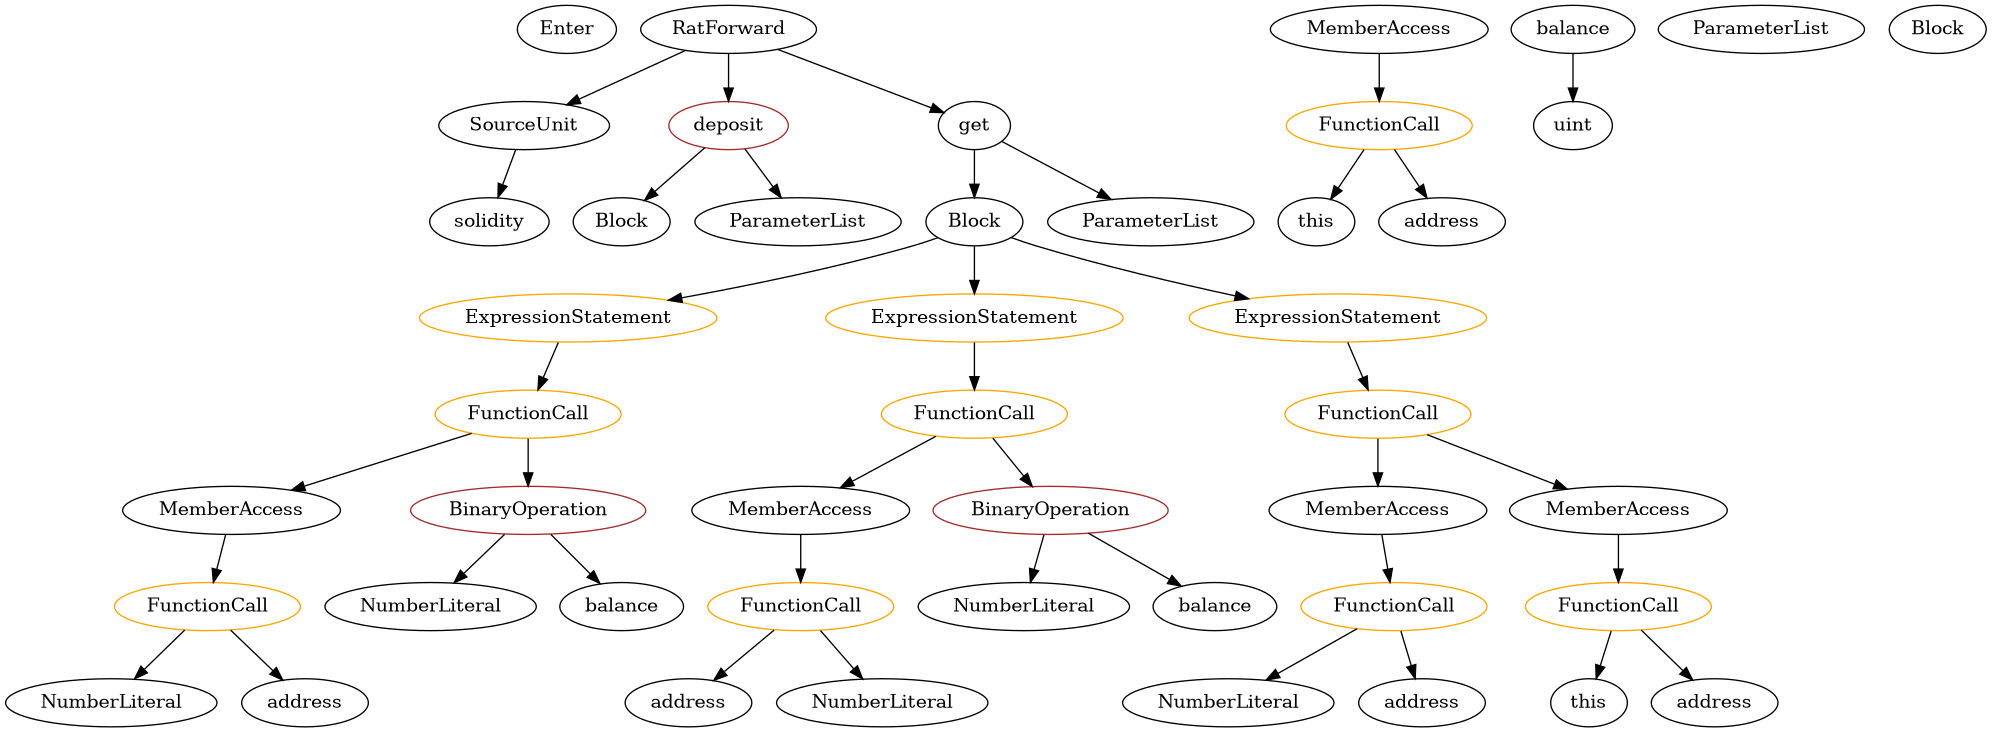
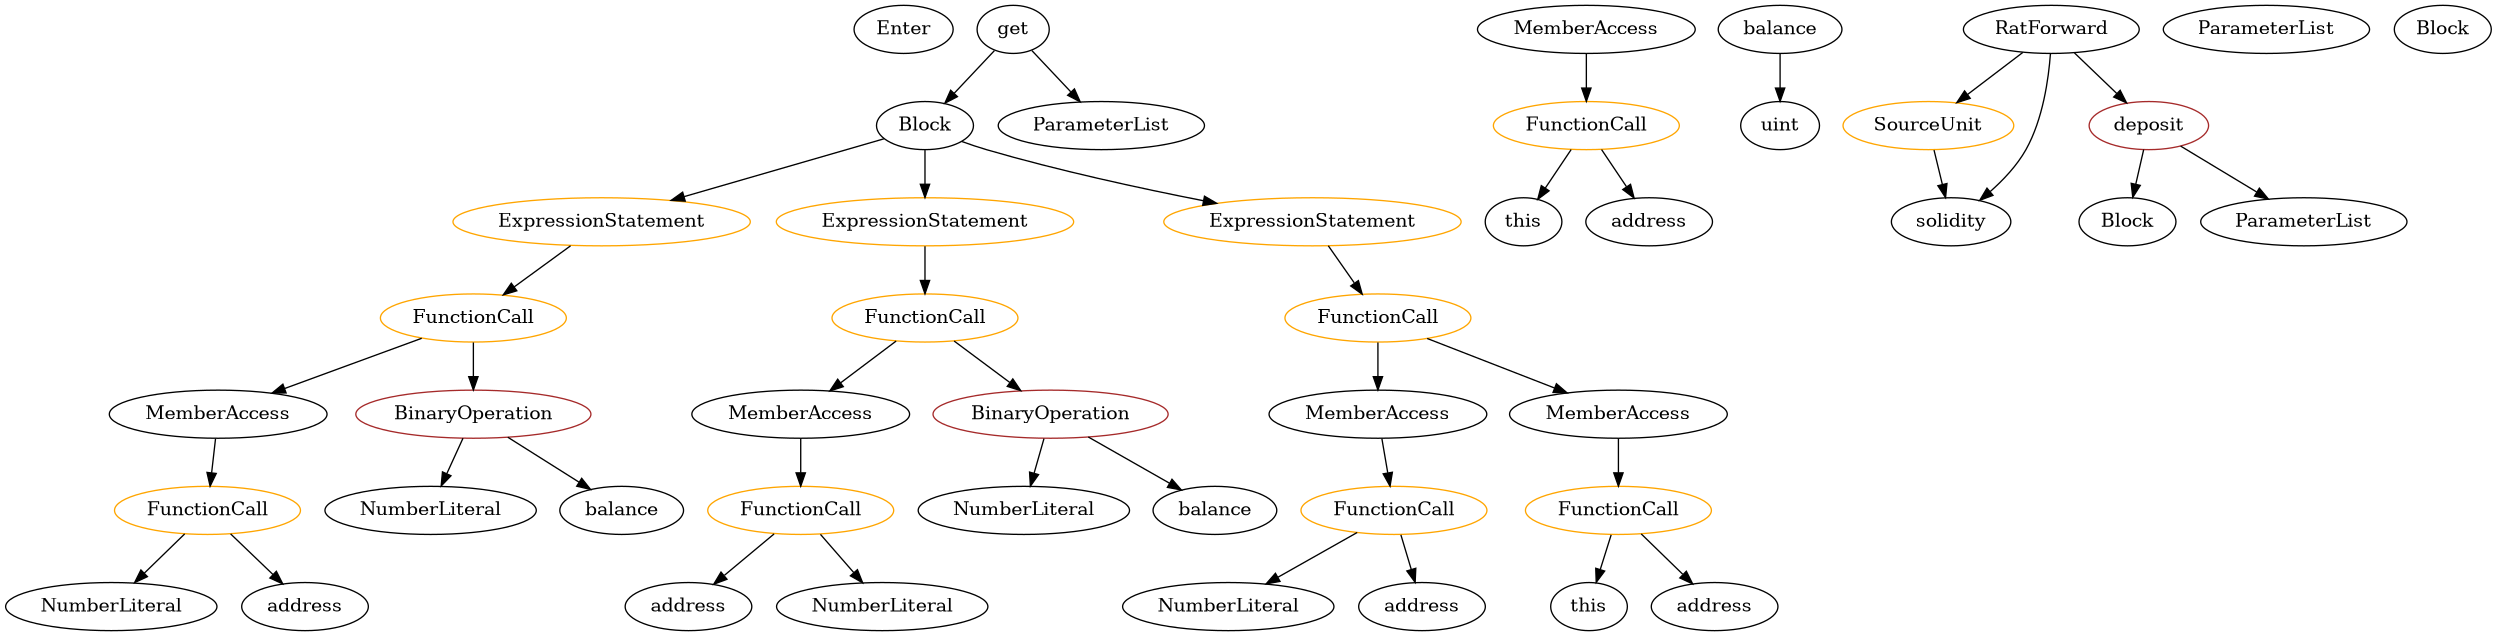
edge "RatForward" -> "get": now "RatForward" -> "solidity"
node "SourceUnit": color black -> orange
